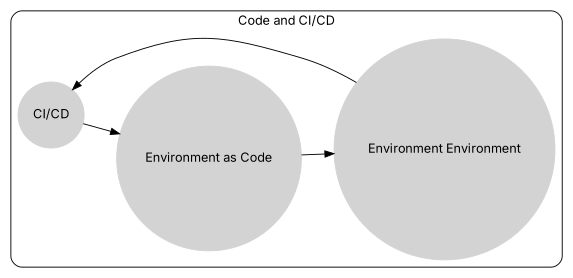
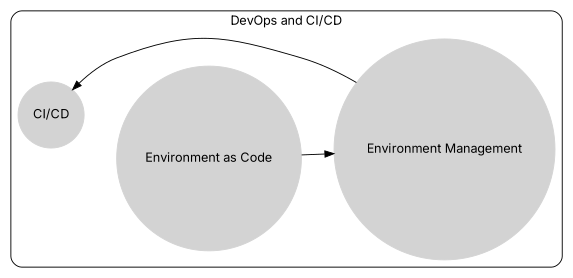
cluster "Code and CI/CD": label "Code and CI/CD" -> "DevOps and CI/CD"
edge "CI/CD" -> "Environment as Code": removed
node "Environment Environment": label "Environment Environment" -> "Environment Management"
